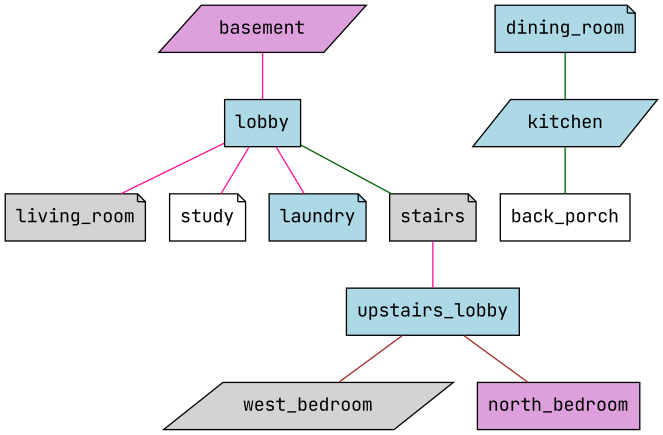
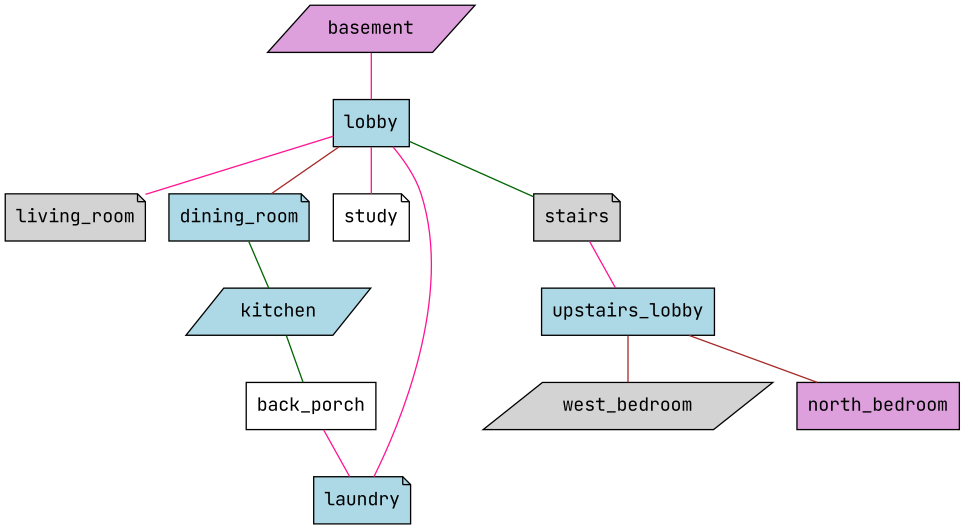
edge "lobby" -- "dining_room": added
edge "back_porch" -- "laundry": added
